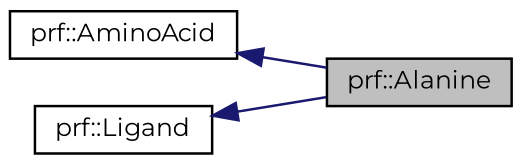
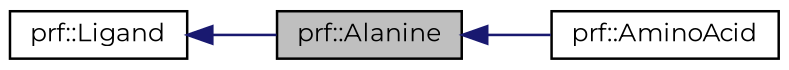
edge "prf::Alanine" -> "prf::AminoAcid": reversed
